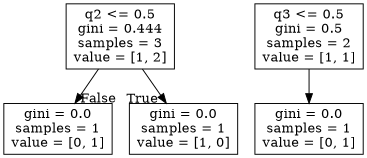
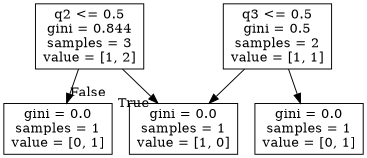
node "q2 <= 0.5 gini = 0.444 samples = 3 value = [1, 2]": label "q2 <= 0.5 gini = 0.444 samples = 3 value = [1, 2]" -> "q2 <= 0.5 gini = 0.844 samples = 3 value = [1, 2]"
edge "q3 <= 0.5 gini = 0.5 samples = 2 value = [1, 1]" -> "gini = 0.0 samples = 1 value = [1, 0]": added
